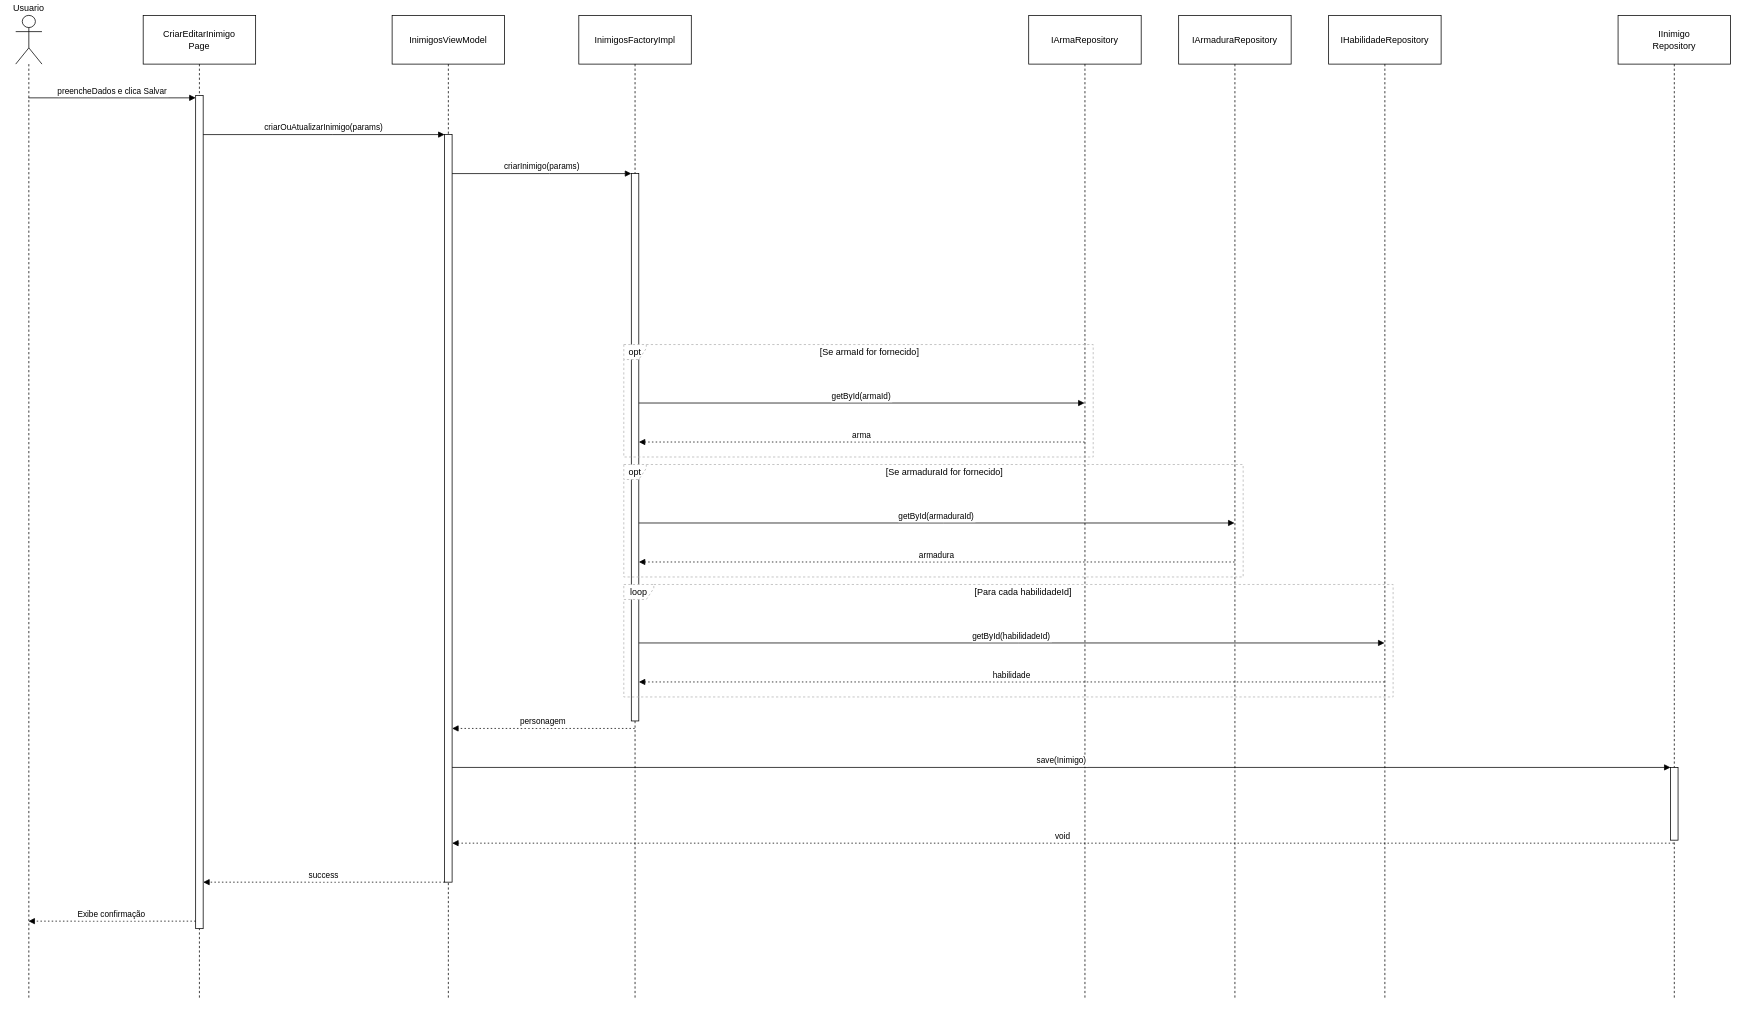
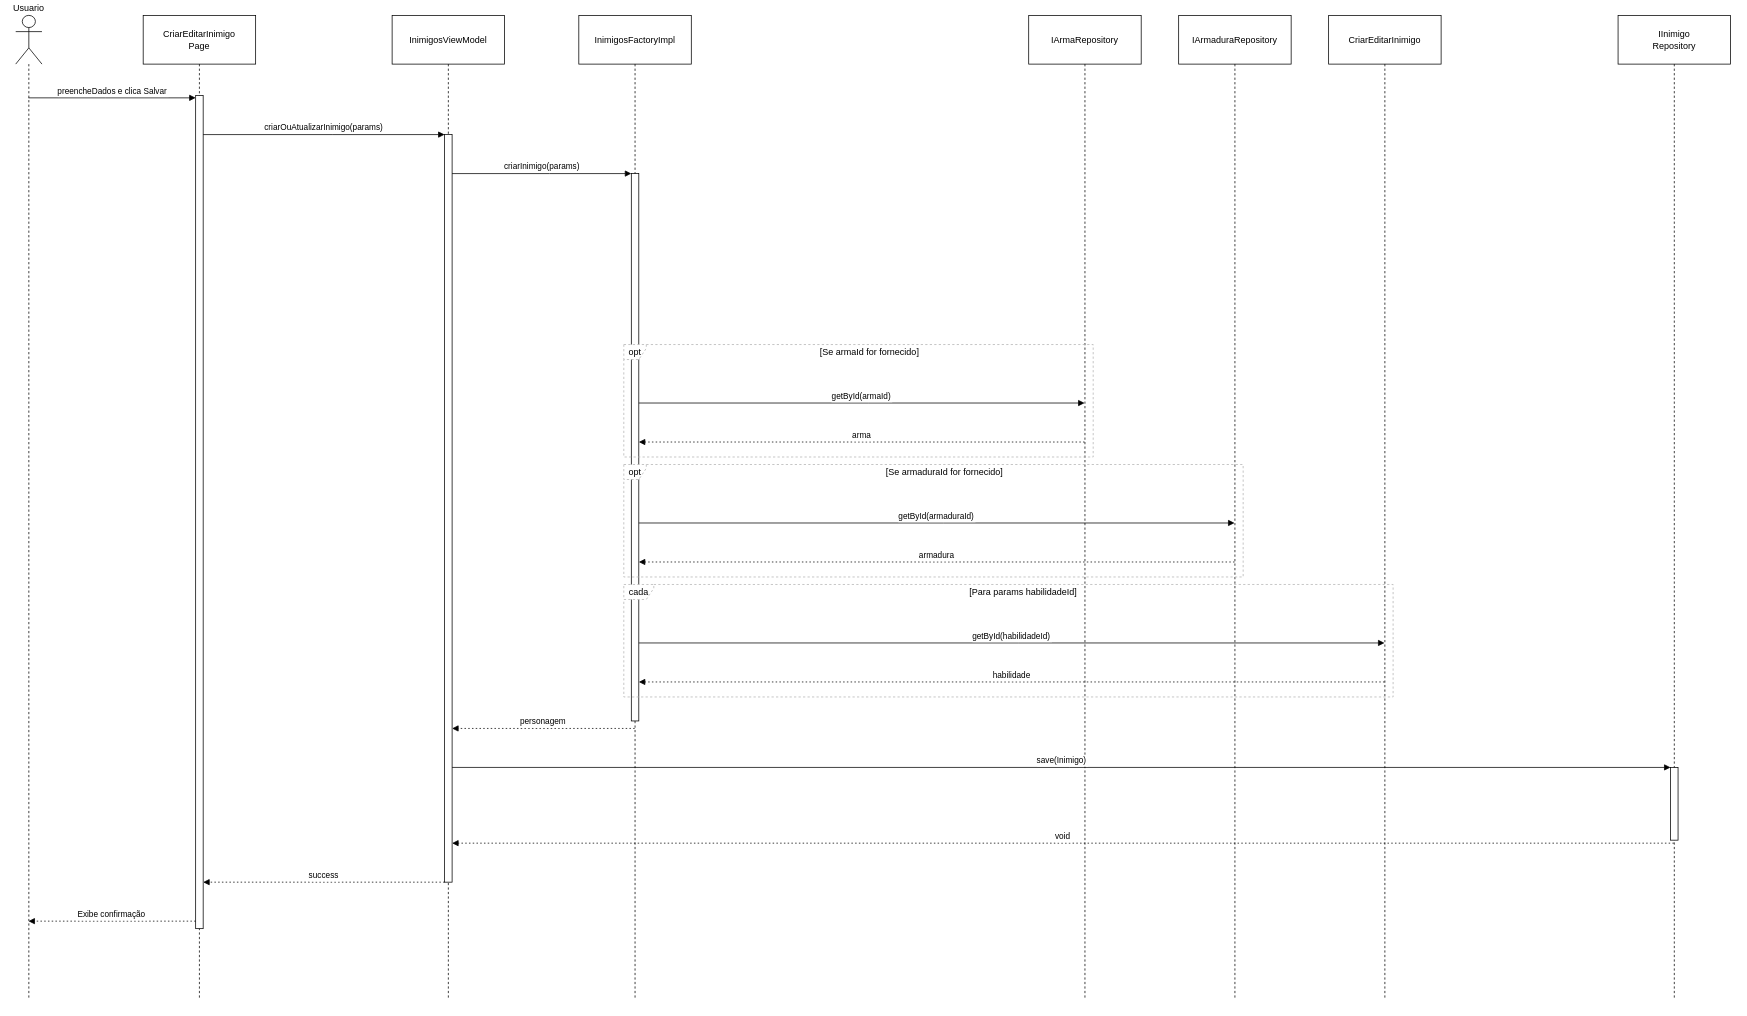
node "IHabilidadeRepository": label "IHabilidadeRepository" -> "CriarEditarInimigo"
node "[Para cada habilidadeId]": label "[Para cada habilidadeId]" -> "[Para params habilidadeId]"
node "loop": label "loop" -> "cada"
